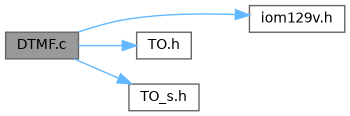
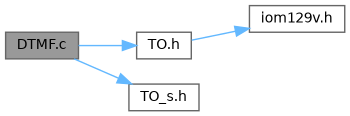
edge "DTMF.c" -> "iom129v.h": now "TO.h" -> "iom129v.h"
